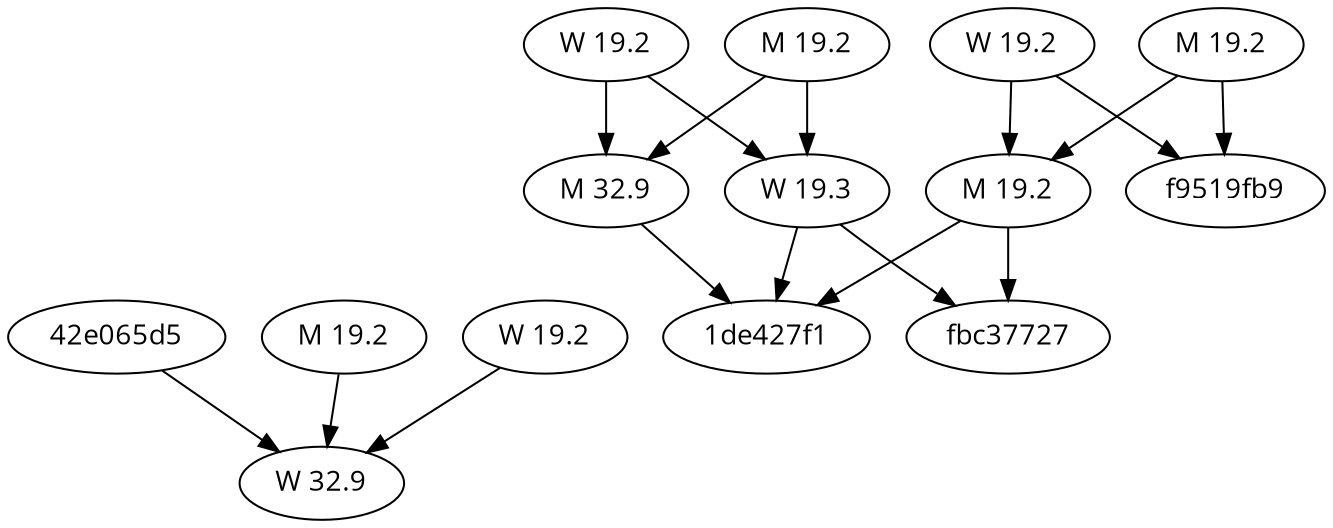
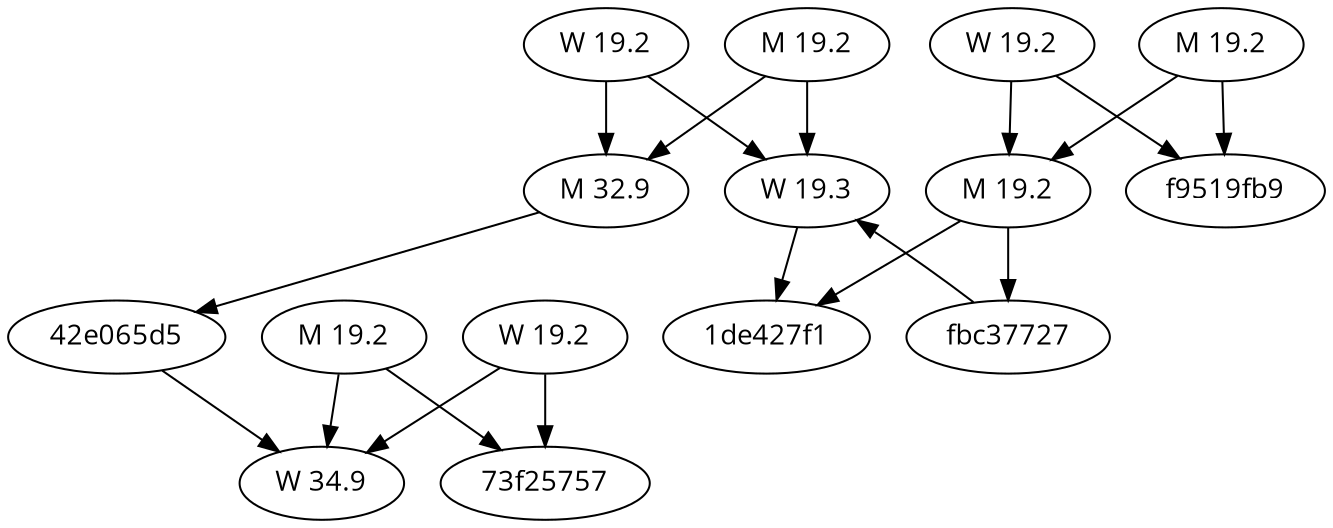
edge "W 19.3" -> "fbc37727": reversed
edge "M 32.9" -> "1de427f1": now "M 32.9" -> "42e065d5"
node "W 32.9": label "W 32.9" -> "W 34.9"
node "73f25757": added
